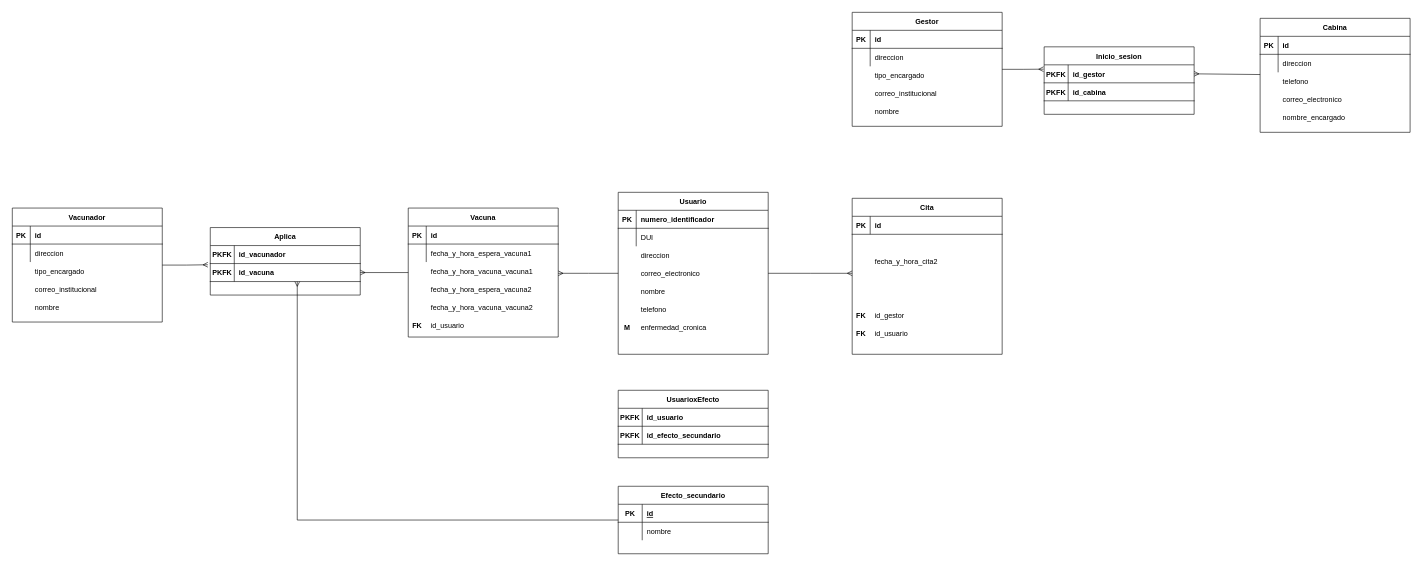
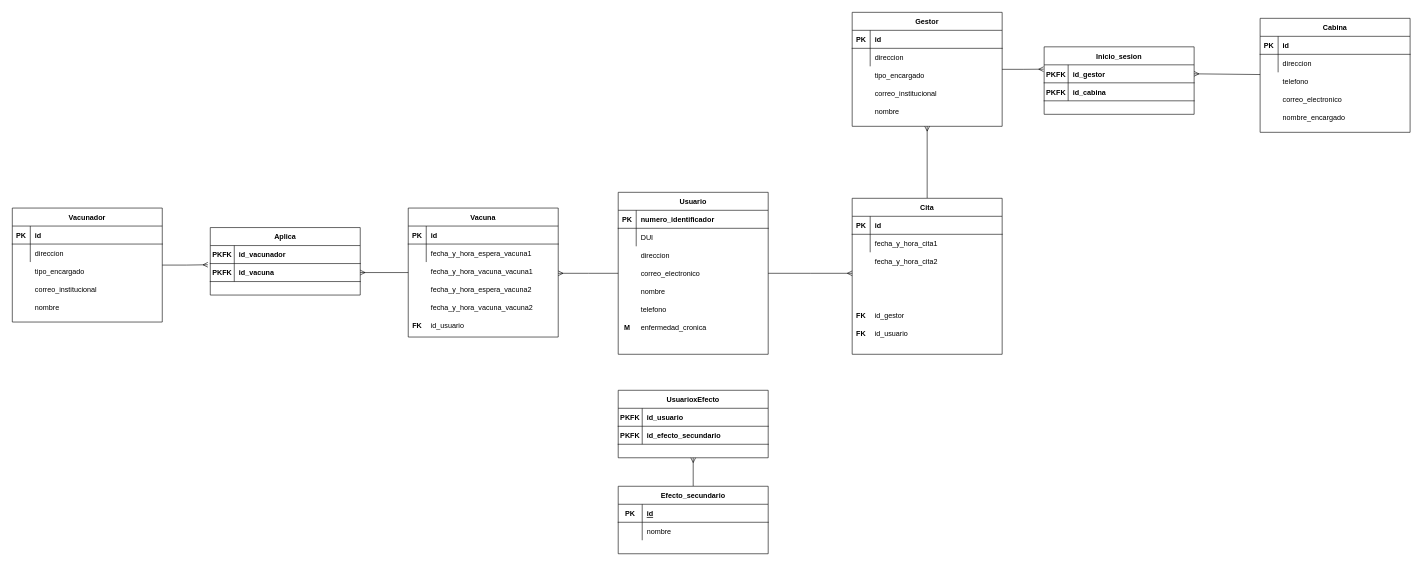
edge "Cita" -> "Gestor": added
node "fecha_y_hora_cita1": added
edge "Efecto_secundario" -> "id_vacuna": now "Efecto_secundario" -> "UsuarioxEfecto"
